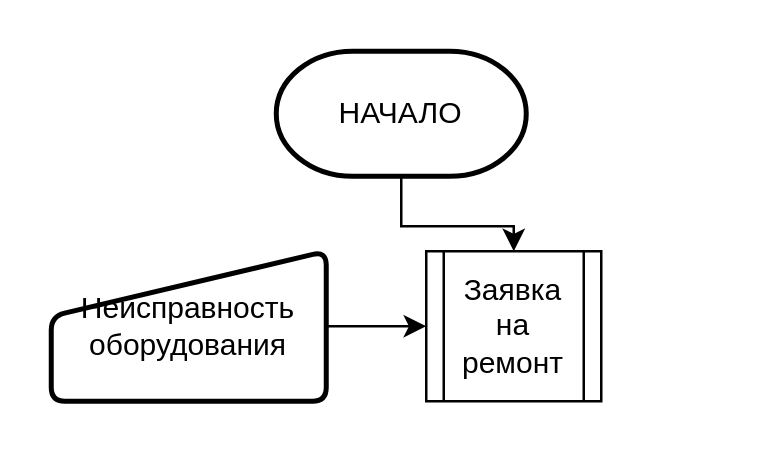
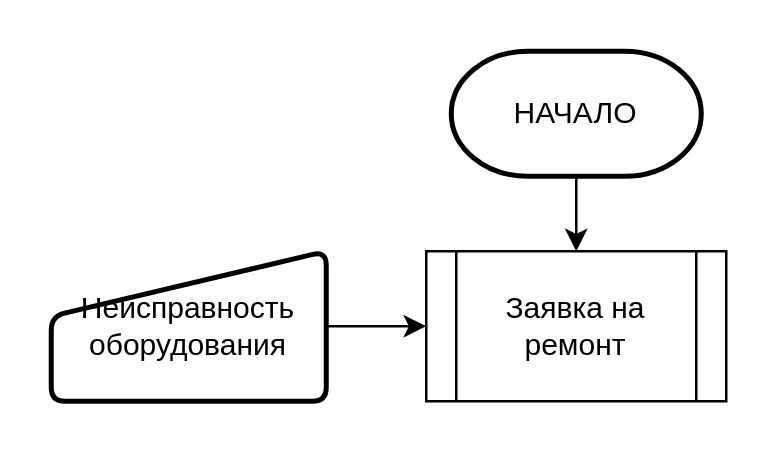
node "НАЧАЛО": moved (401, 114) -> (576, 114)
node "Заявка на ремонт": size 175x150 -> 300x150
